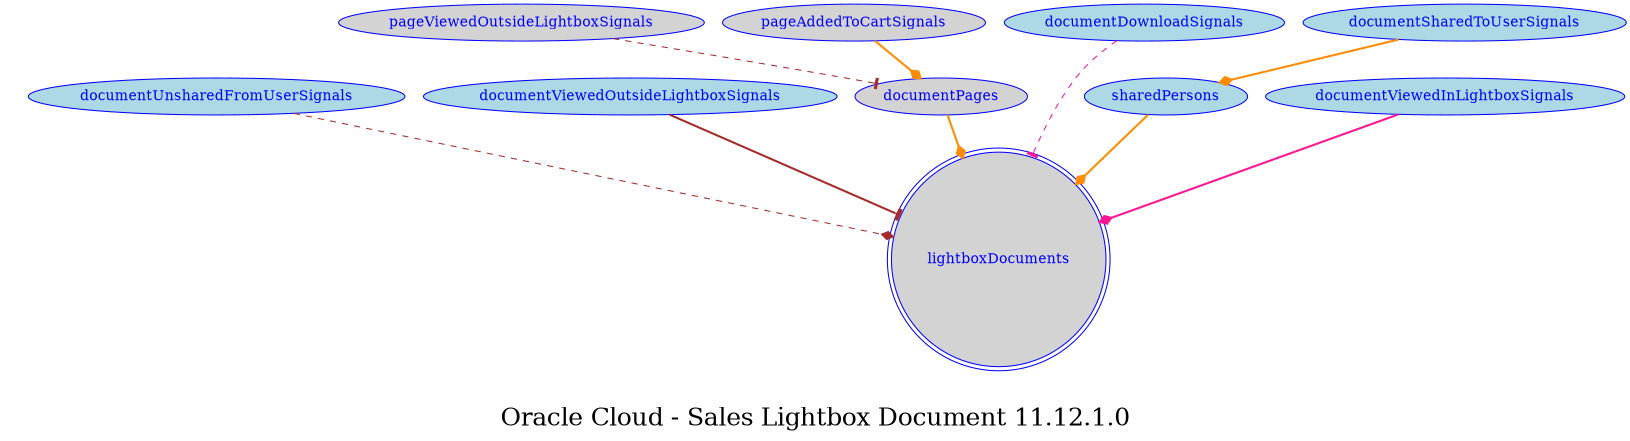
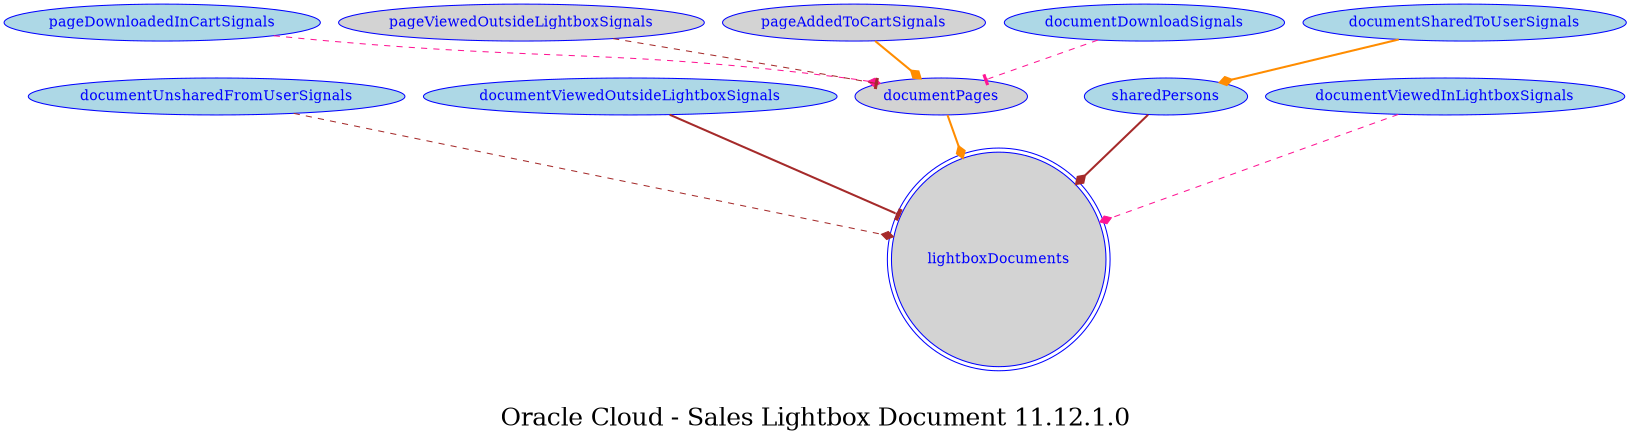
node "pageDownloadedInCartSignals": added
edge "documentDownloadSignals" -> "lightboxDocuments": now "documentDownloadSignals" -> "documentPages"
edge "sharedPersons" -> "lightboxDocuments": color darkorange -> brown
edge "documentViewedInLightboxSignals" -> "lightboxDocuments": style bold -> dashed
